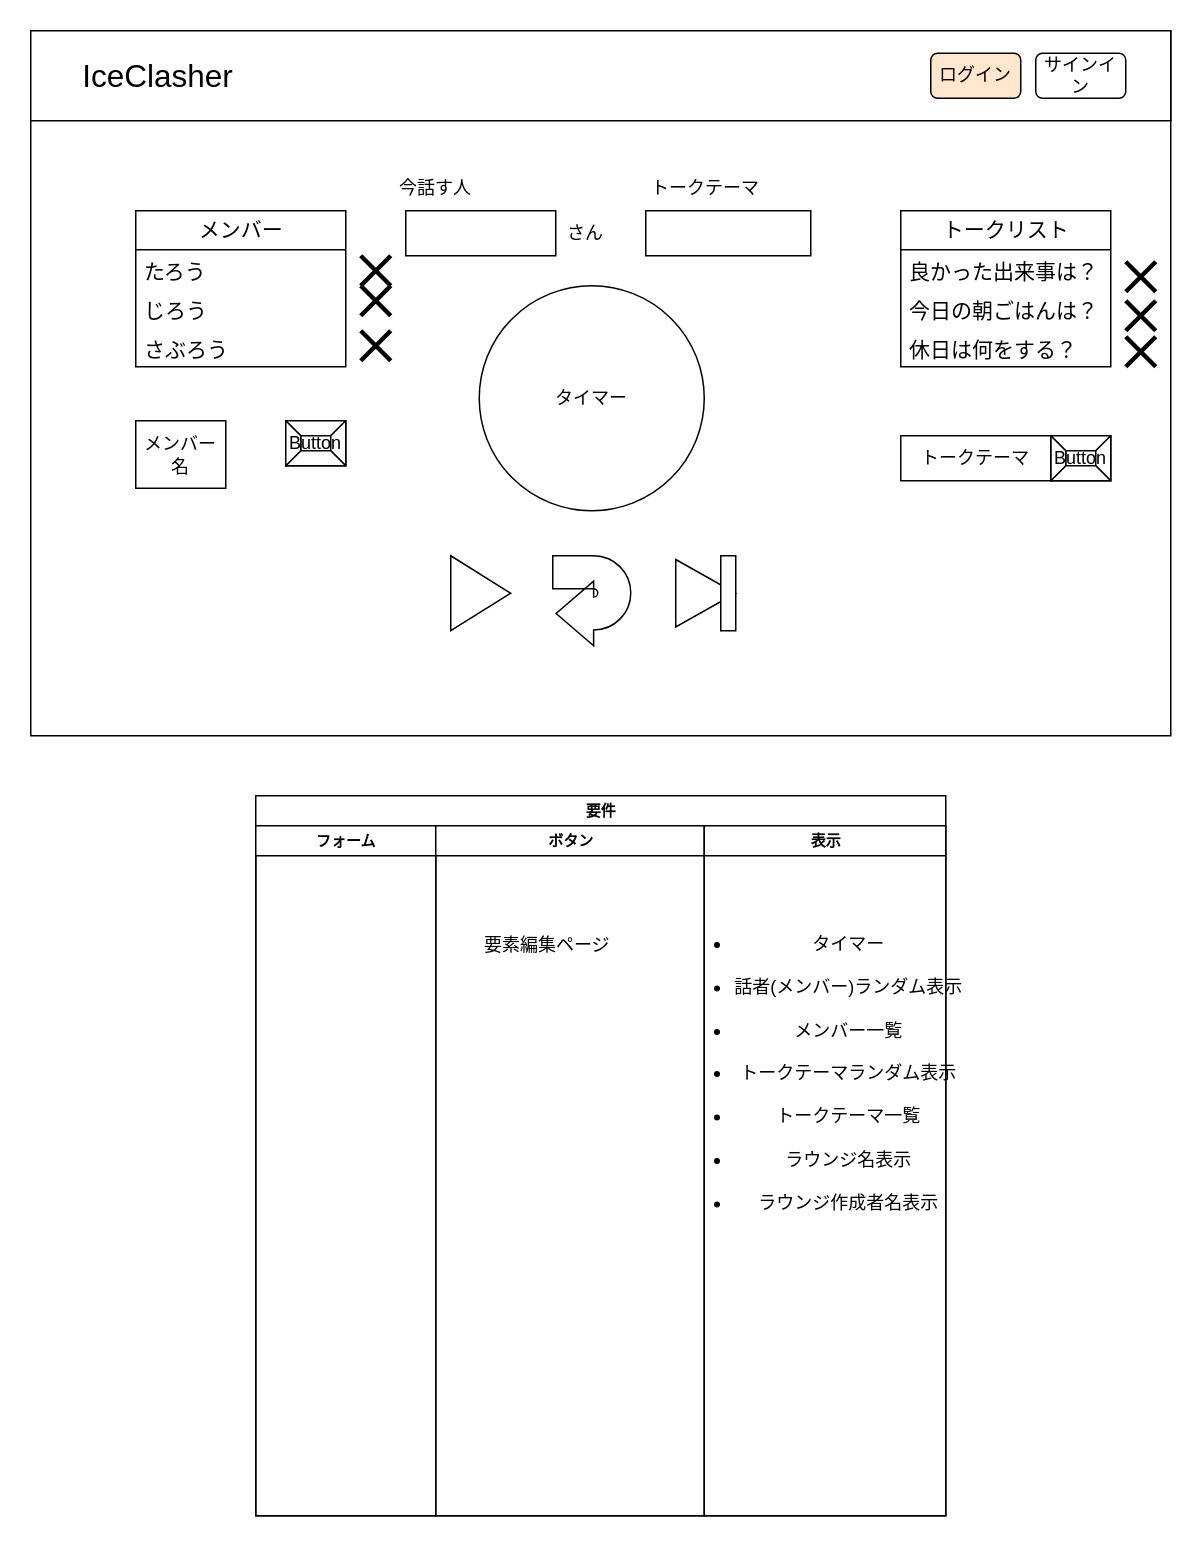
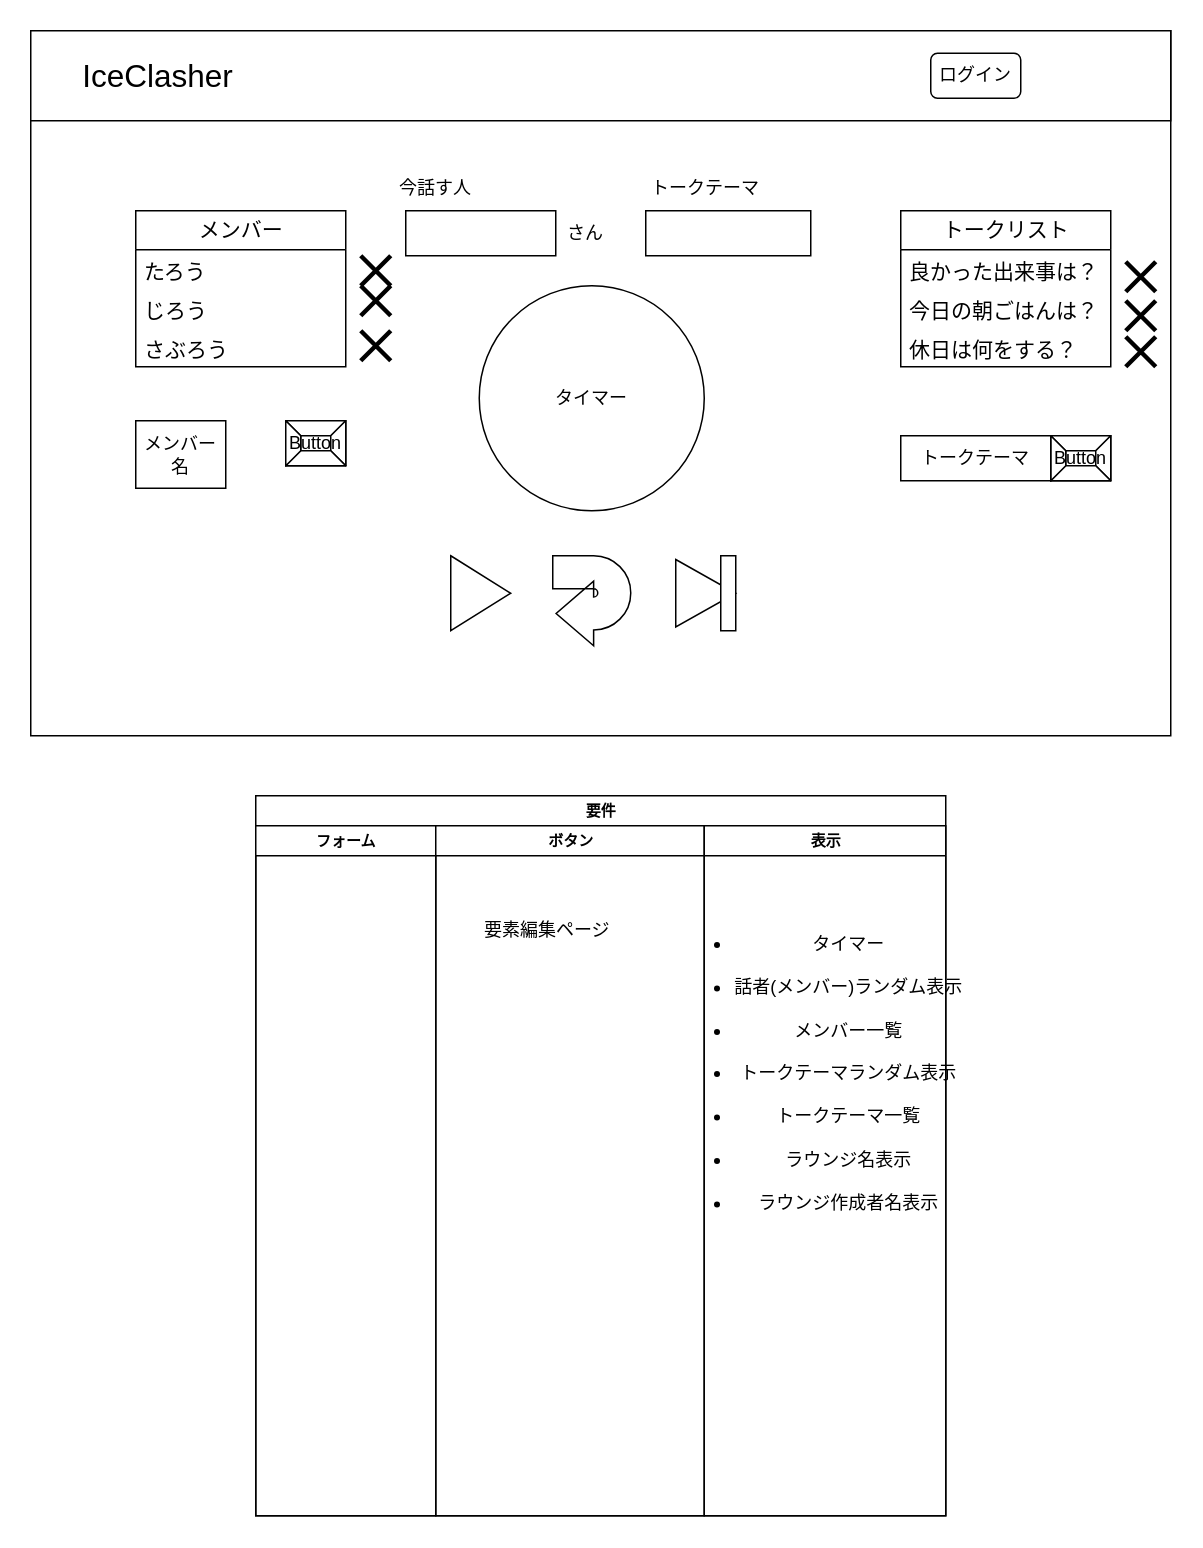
node "ログイン": fillcolor #ffe6cc -> #ffffff
node "サインイン": removed
node "要素編集ページ": moved (547, 946) -> (547, 931)
